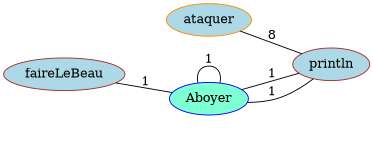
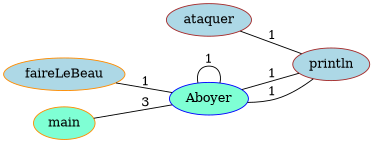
node "ataquer": color darkorange -> brown
edge "ataquer" -- "println": label "8" -> "1"
node "faireLeBeau": color brown -> darkorange
node "main": added
